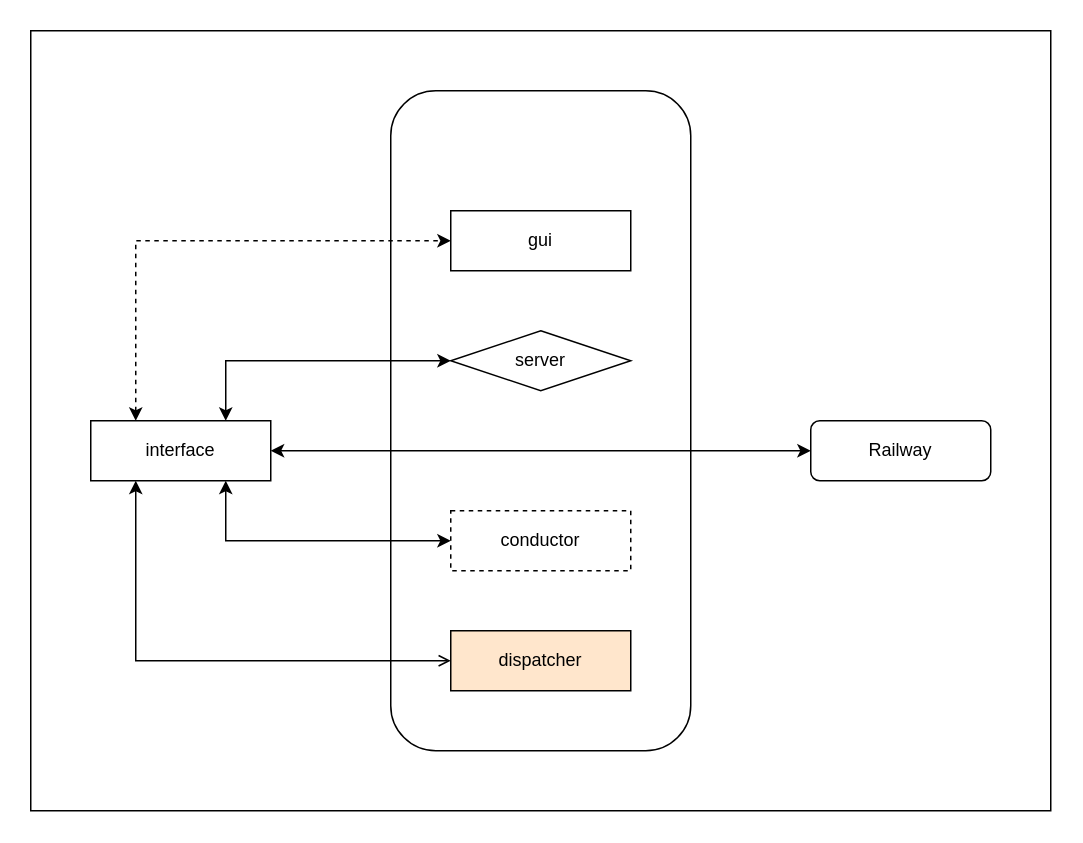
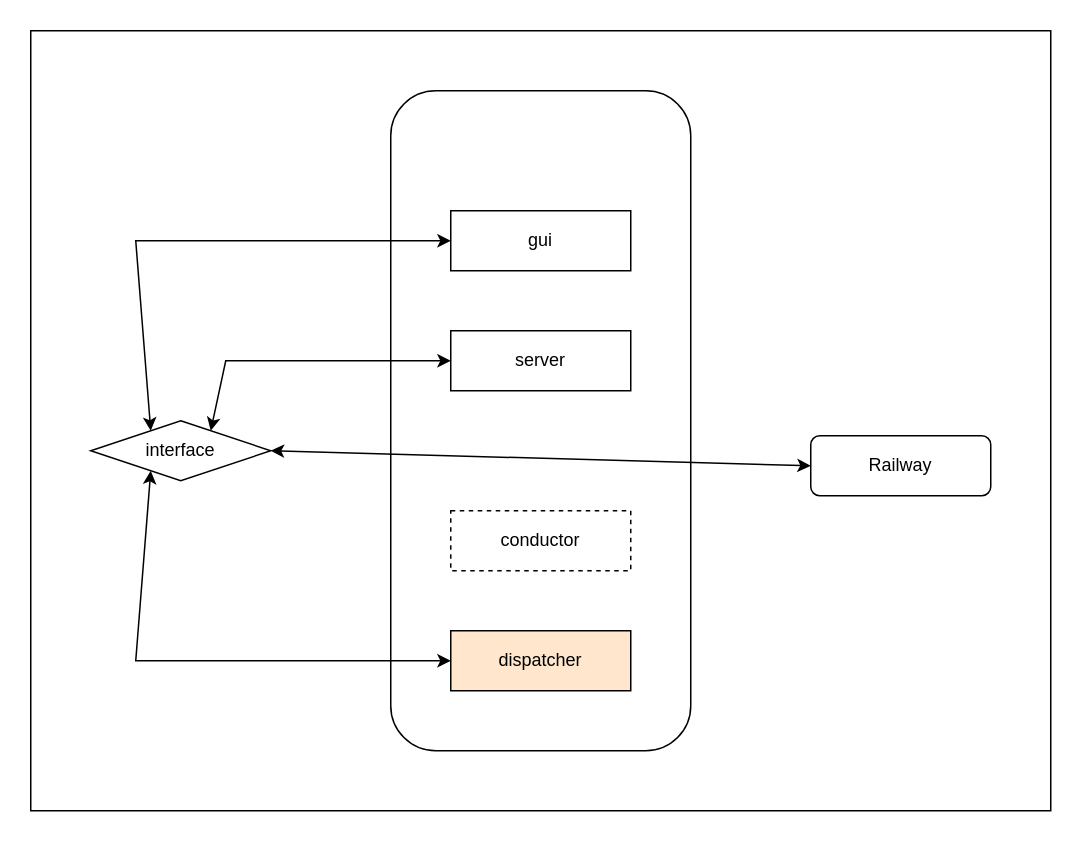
edge "gui" -- "interface": style dashed -> solid
node "server": shape diamond -> rectangle
node "interface": shape rectangle -> diamond
node "Railway": moved (901, 451) -> (901, 466)
edge "interface" -- "conductor": removed
edge "interface" -- "dispatcher": arrowhead open -> classic
